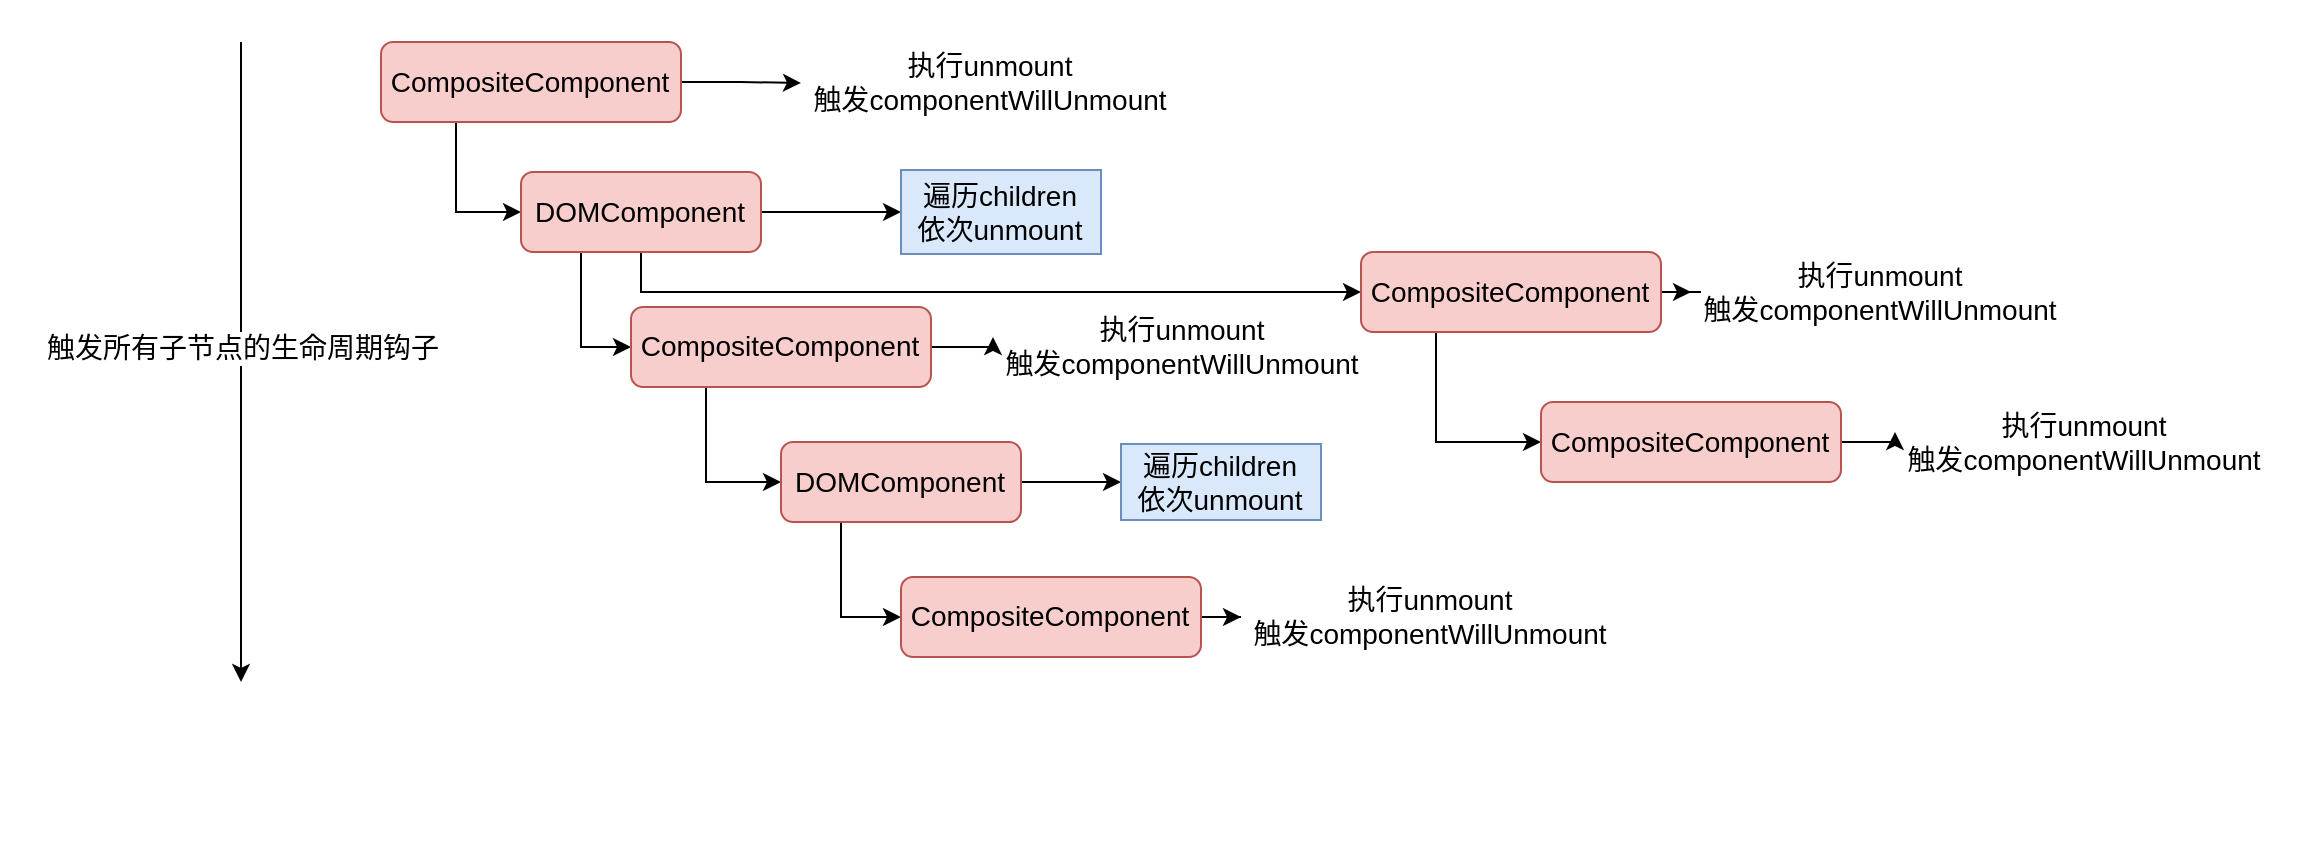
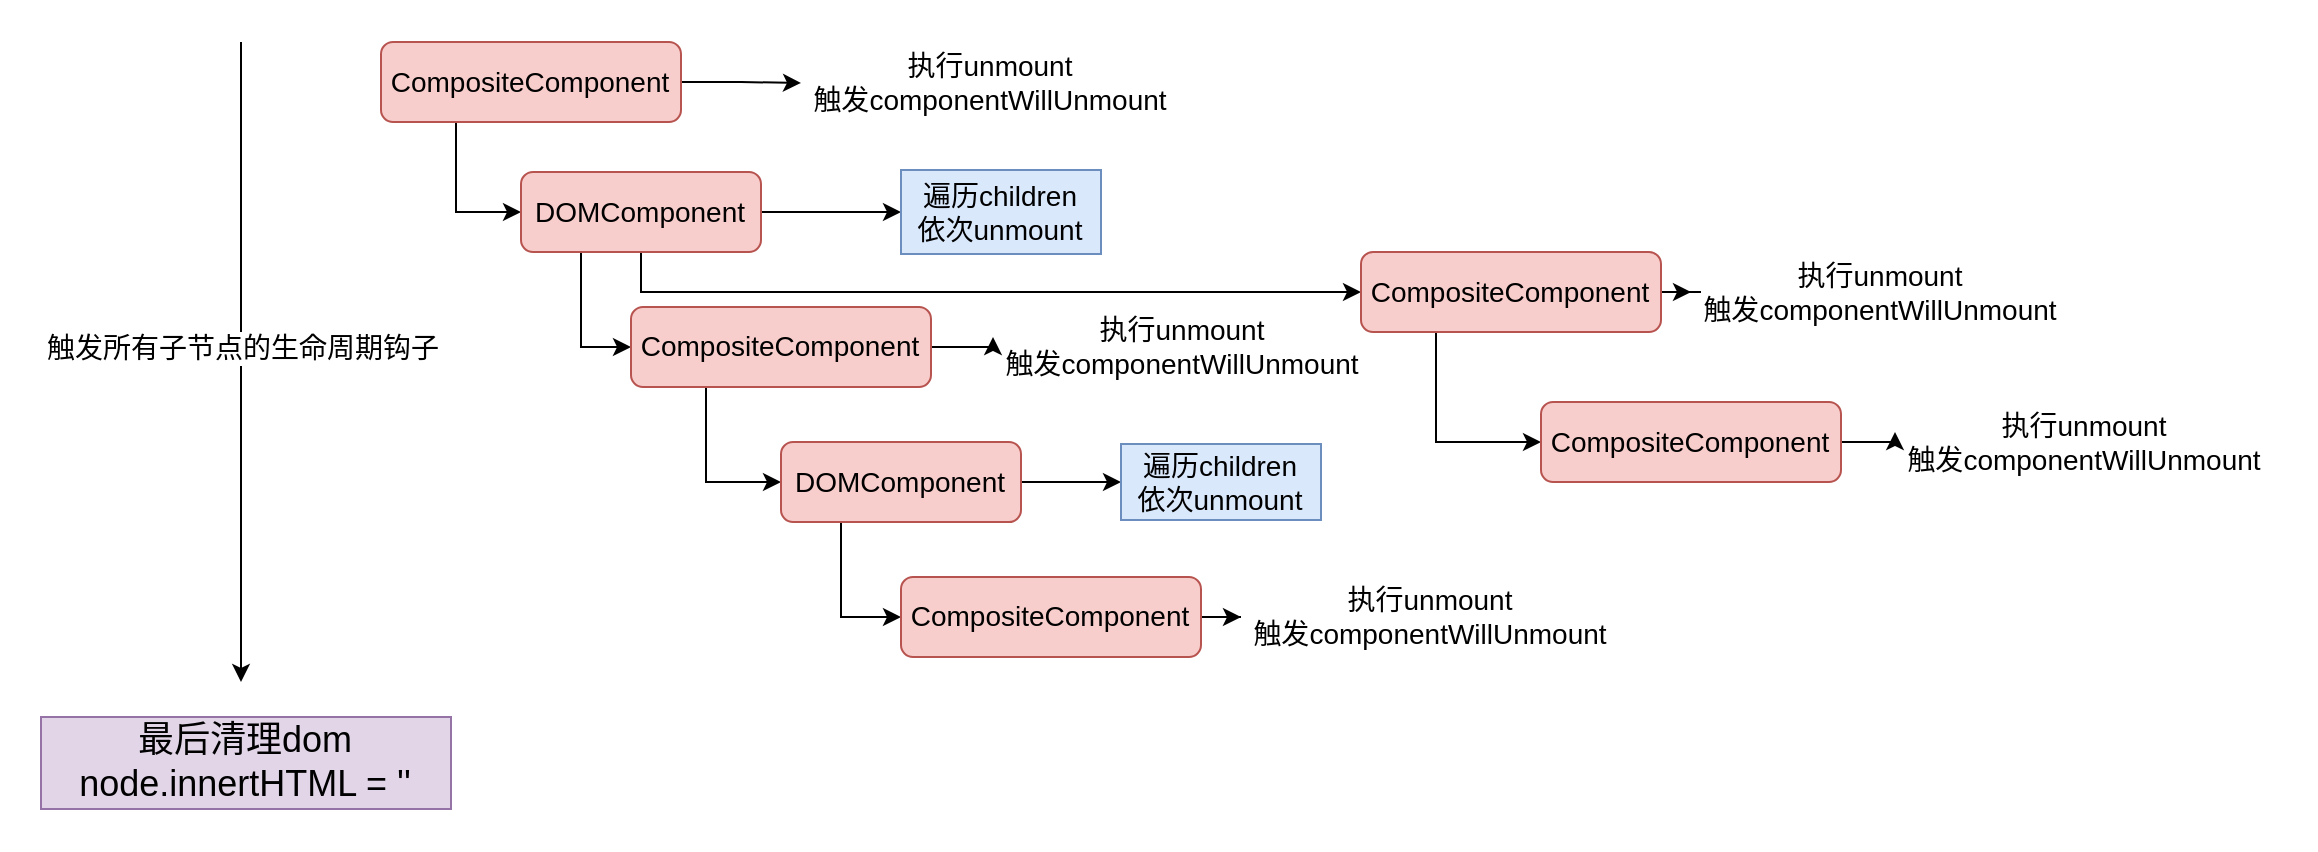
node "最后清理dom node.innertHTML = ''": added
